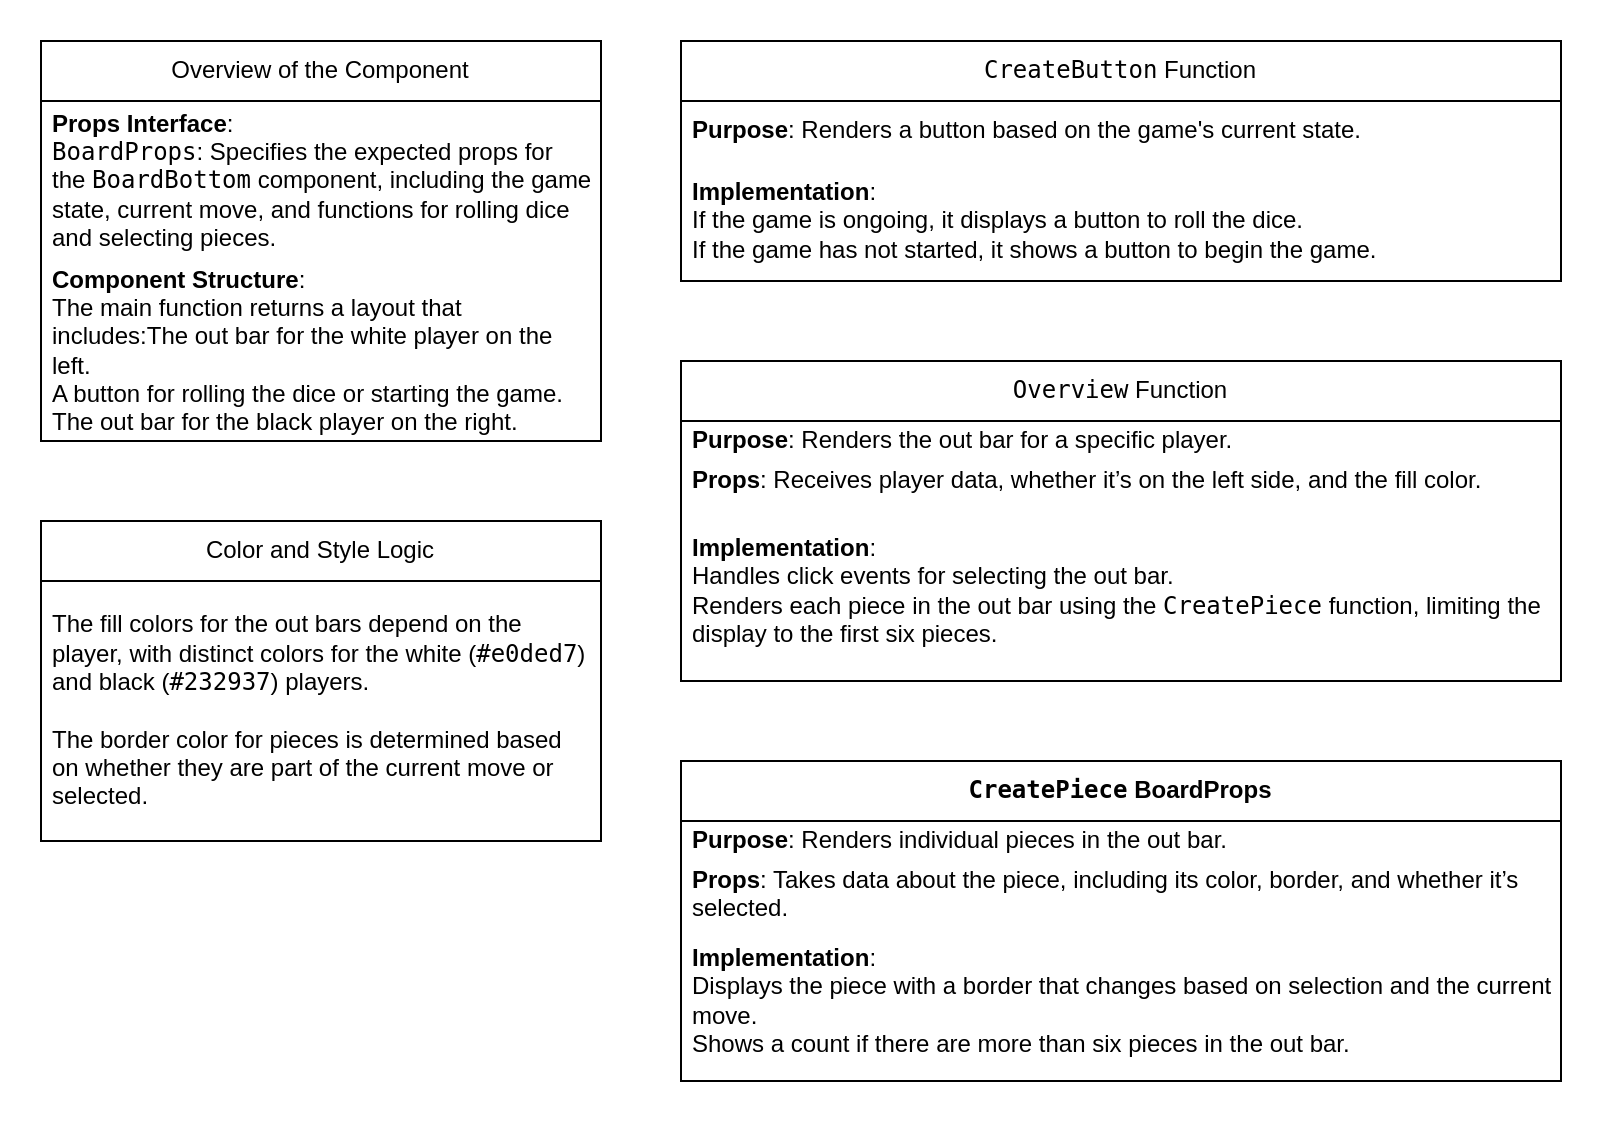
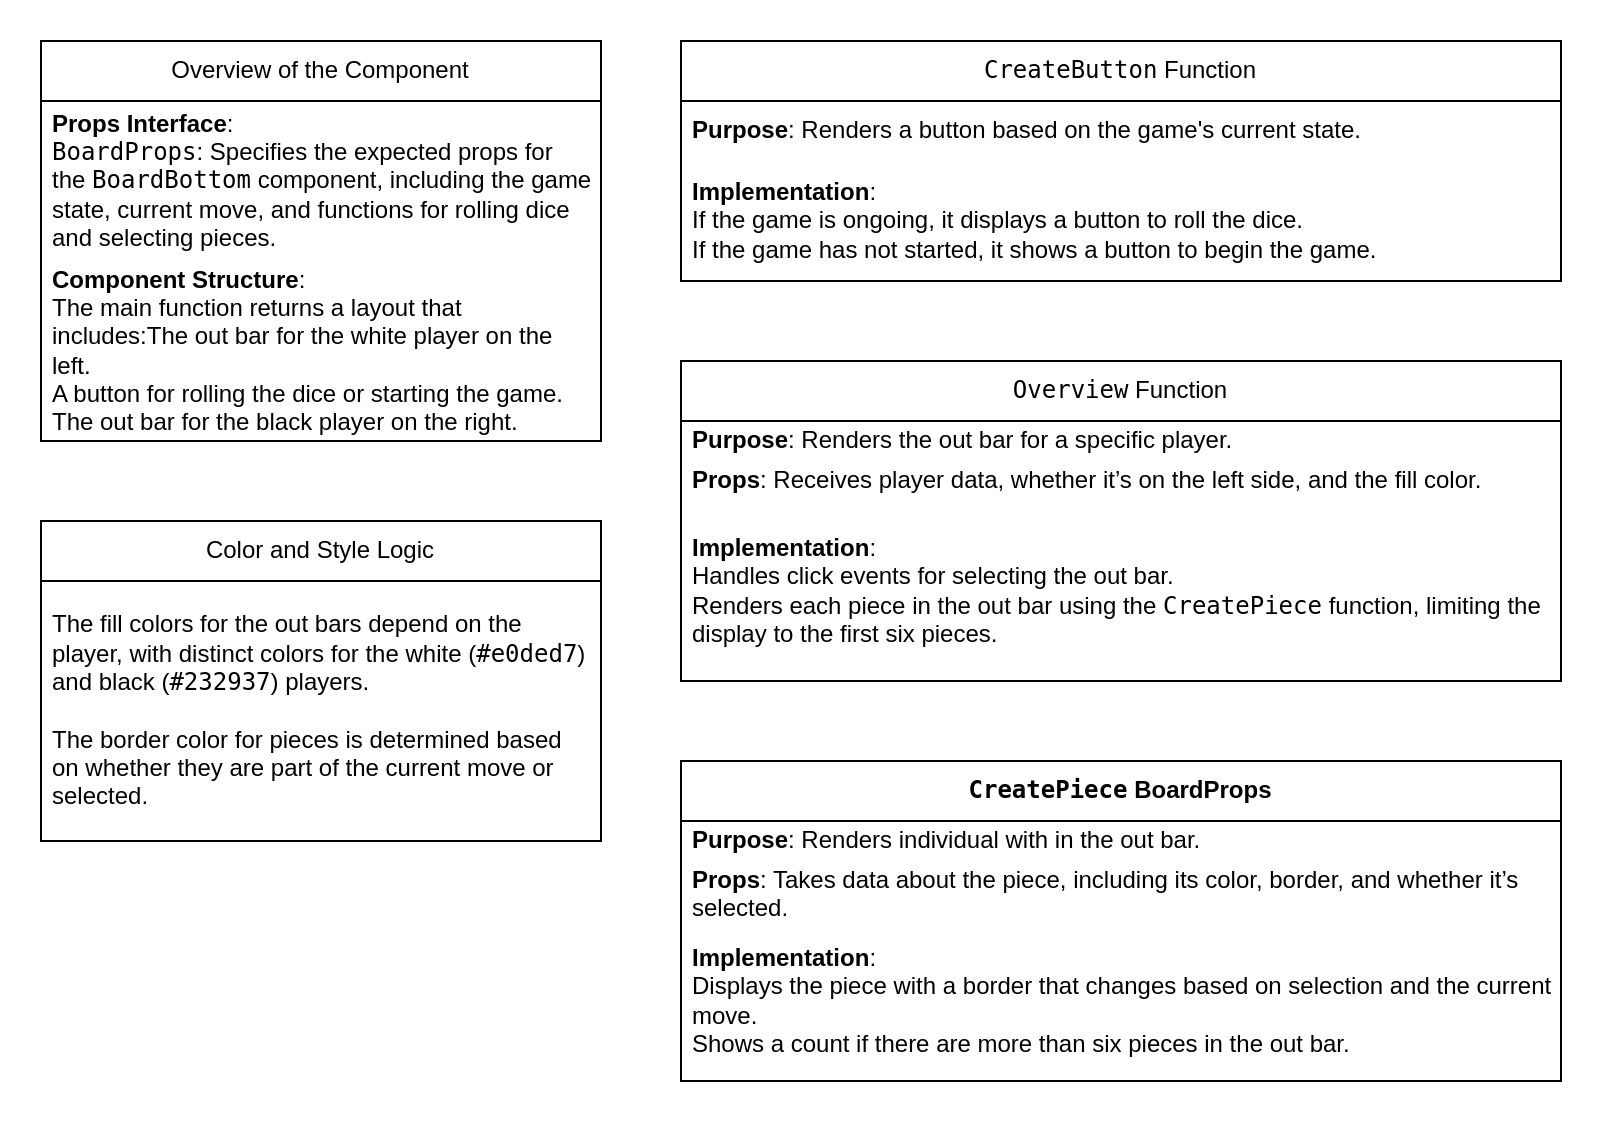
node "Purpose: Renders individual pieces in the out bar.": label "Purpose: Renders individual pieces in the out bar." -> "Purpose: Renders individual with in the out bar."
